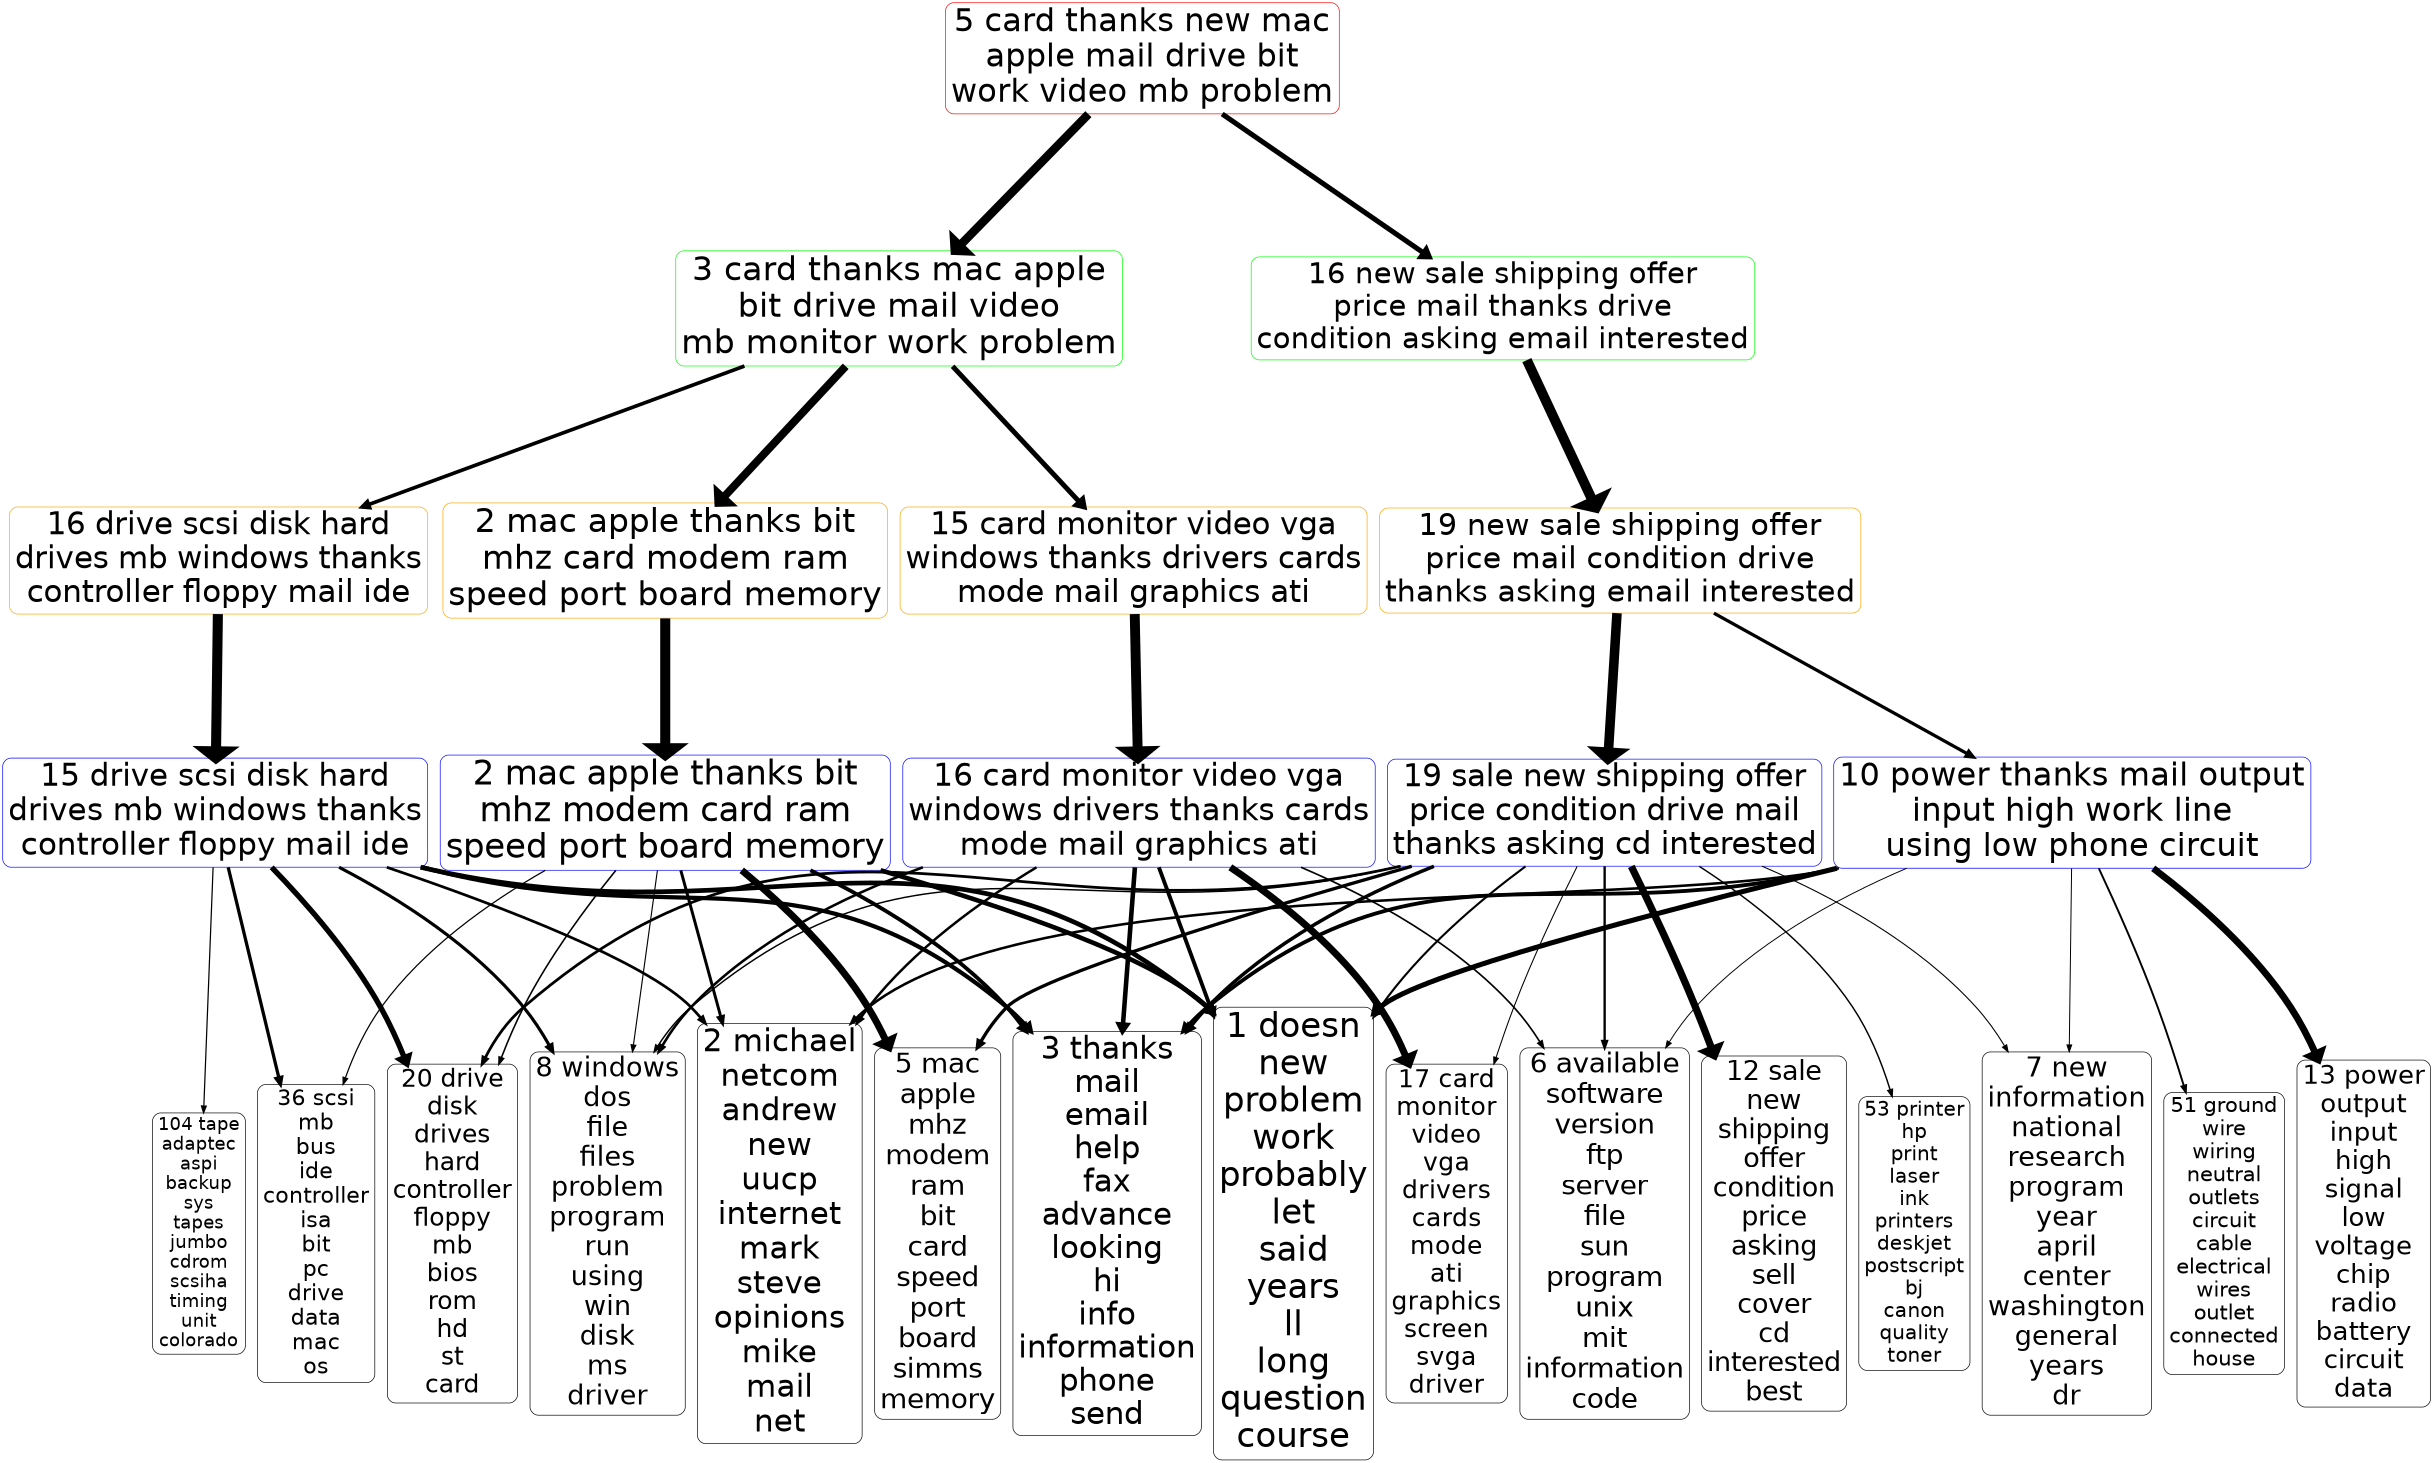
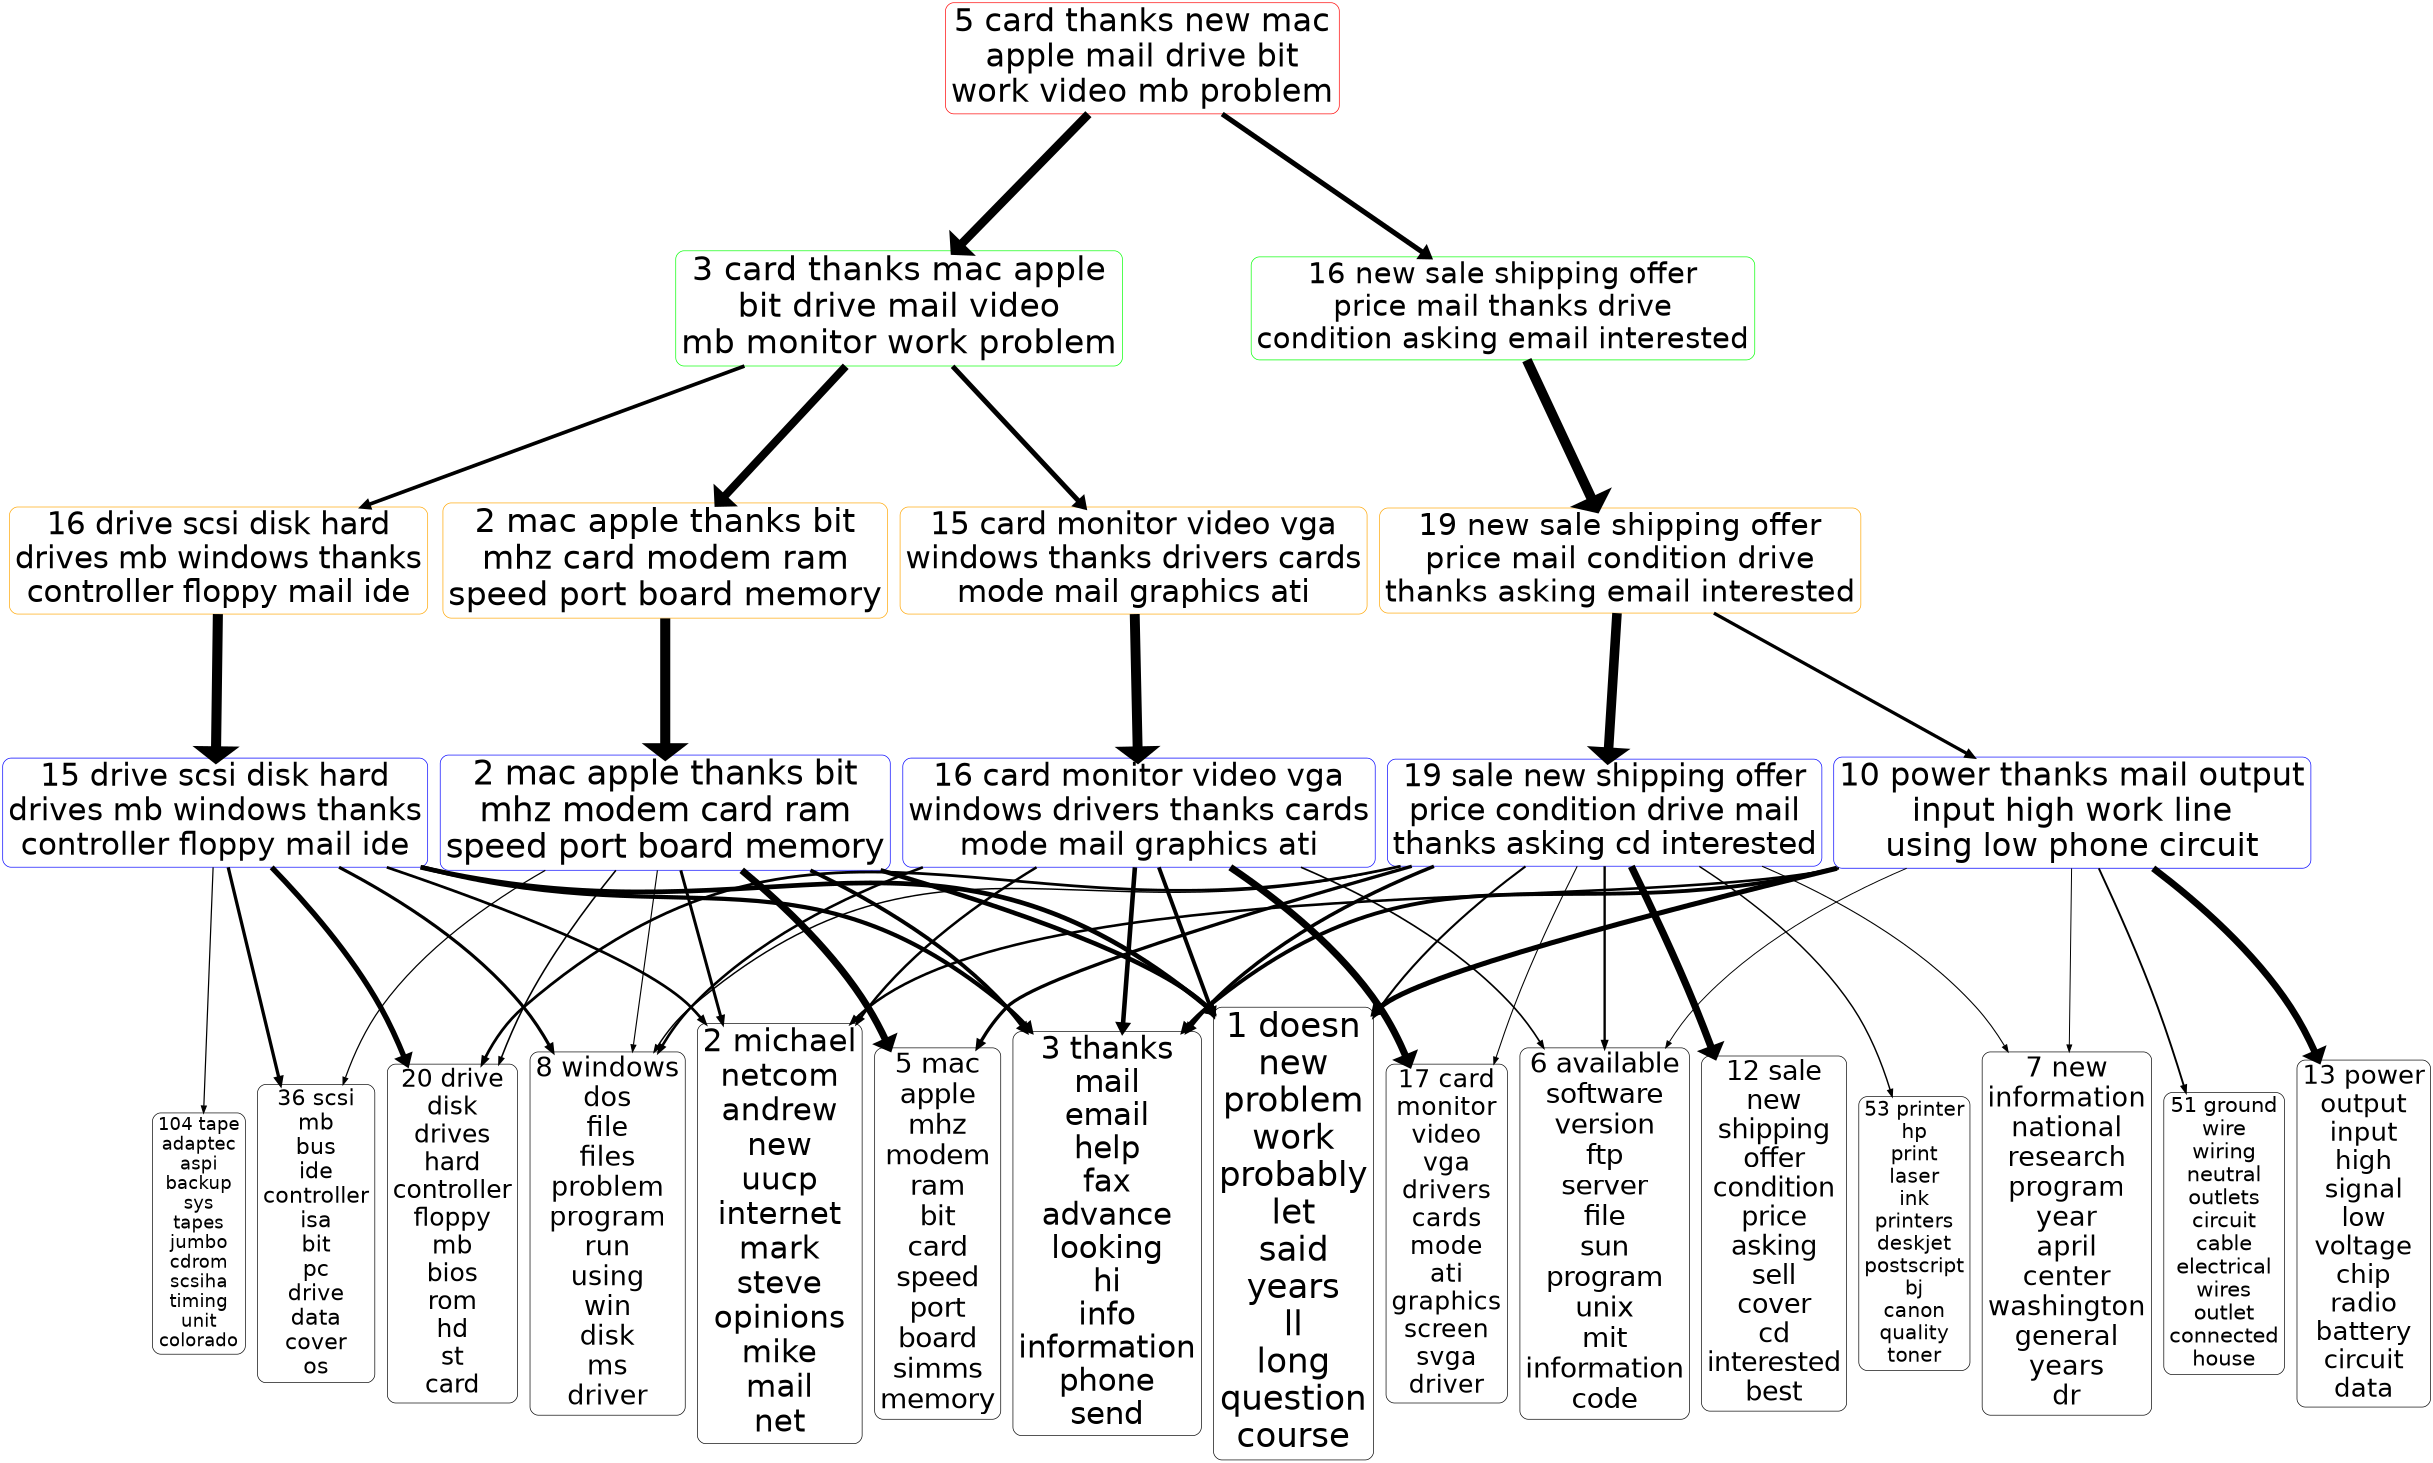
node "36 scsi mb bus ide controller isa bit pc drive data mac os": label "36 scsi mb bus ide controller isa bit pc drive data mac os" -> "36 scsi mb bus ide controller isa bit pc drive data cover os"
